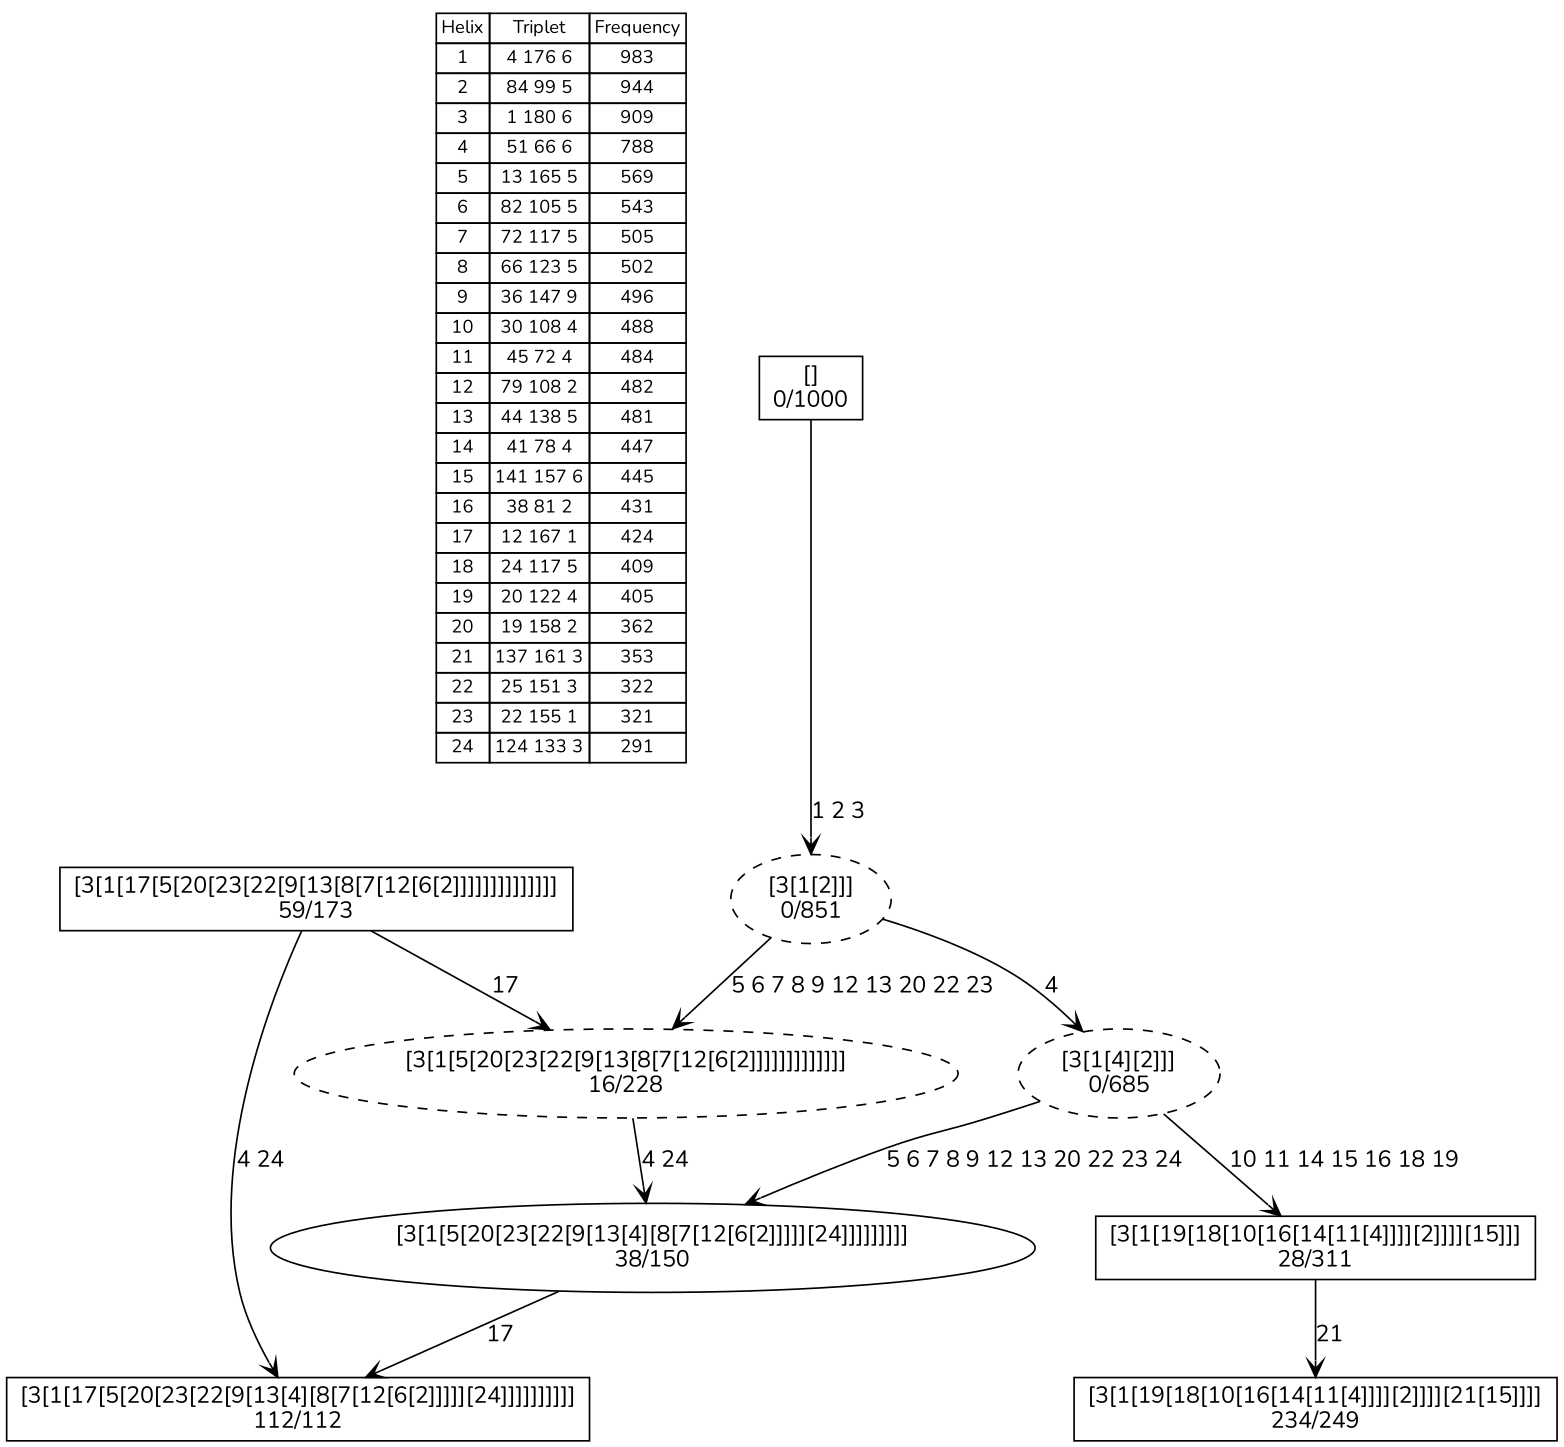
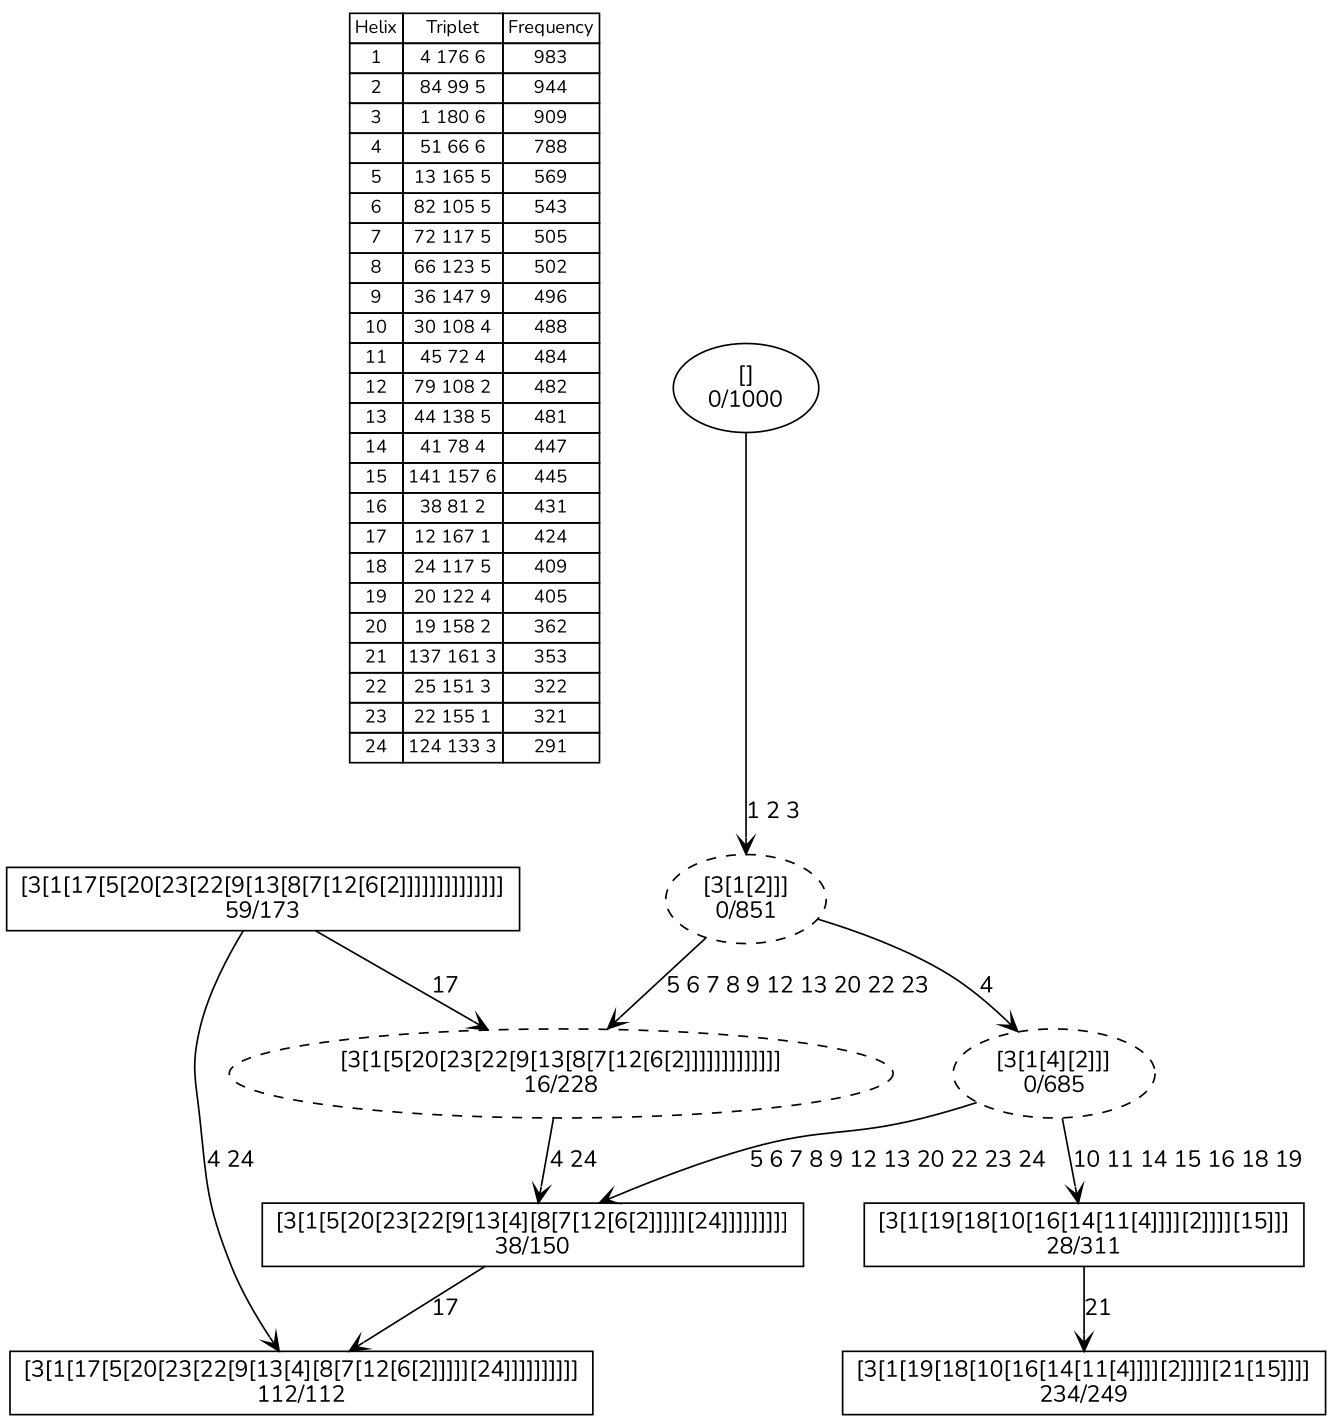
node "[] 0/1000": shape box -> ellipse
node "[3[1[5[20[23[22[9[13[4][8[7[12[6[2]]]]][24]]]]]]]]] 38/150": shape ellipse -> box
